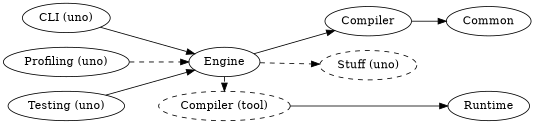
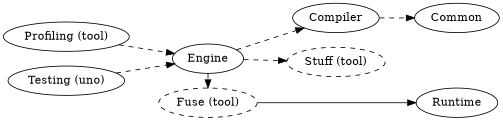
node "CLI (uno)": removed
edge "Compiler" -> "Common": style solid -> dashed
edge "Engine" -> "Compiler": style solid -> dashed
node "Profiling (uno)": label "Profiling (uno)" -> "Profiling (tool)"
node "Stuff (uno)": label "Stuff (uno)" -> "Stuff (tool)"
edge "Testing (uno)" -> "Engine": style solid -> dashed
node "Compiler (tool)": label "Compiler (tool)" -> "Fuse (tool)"
